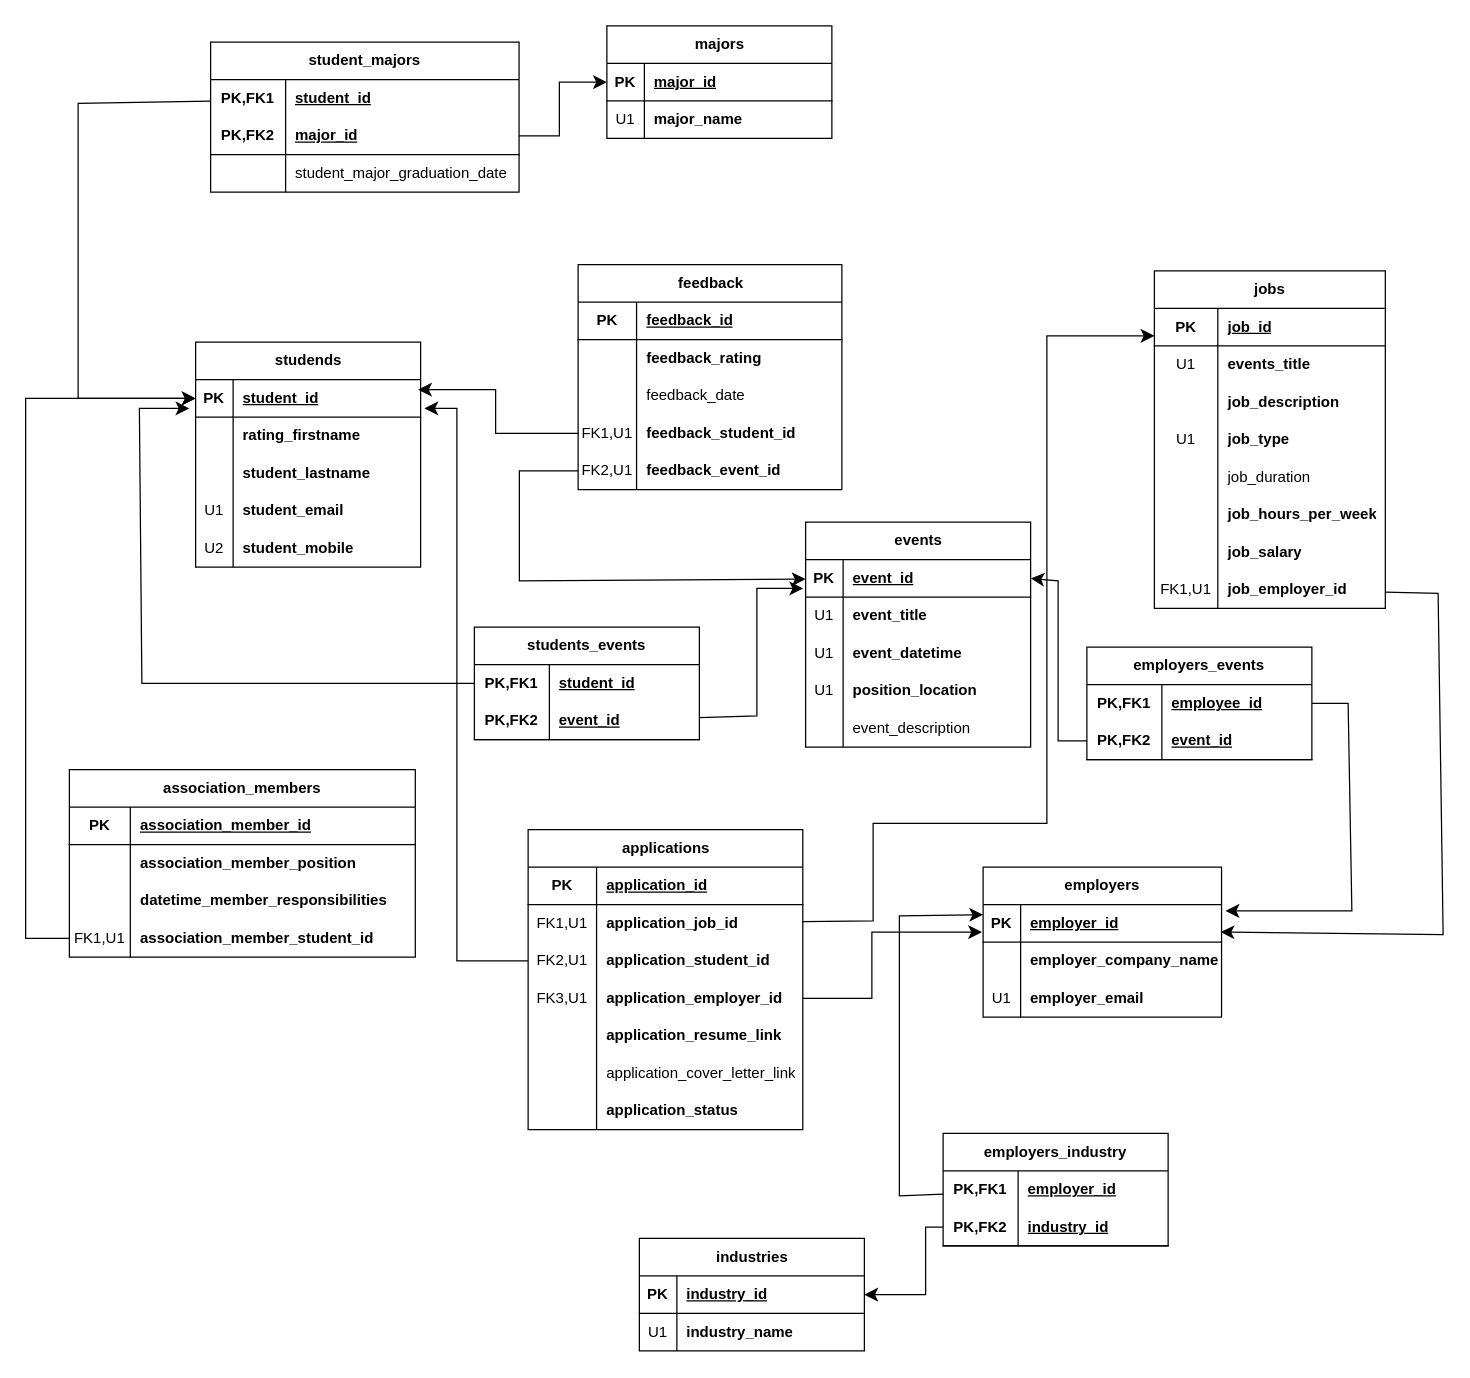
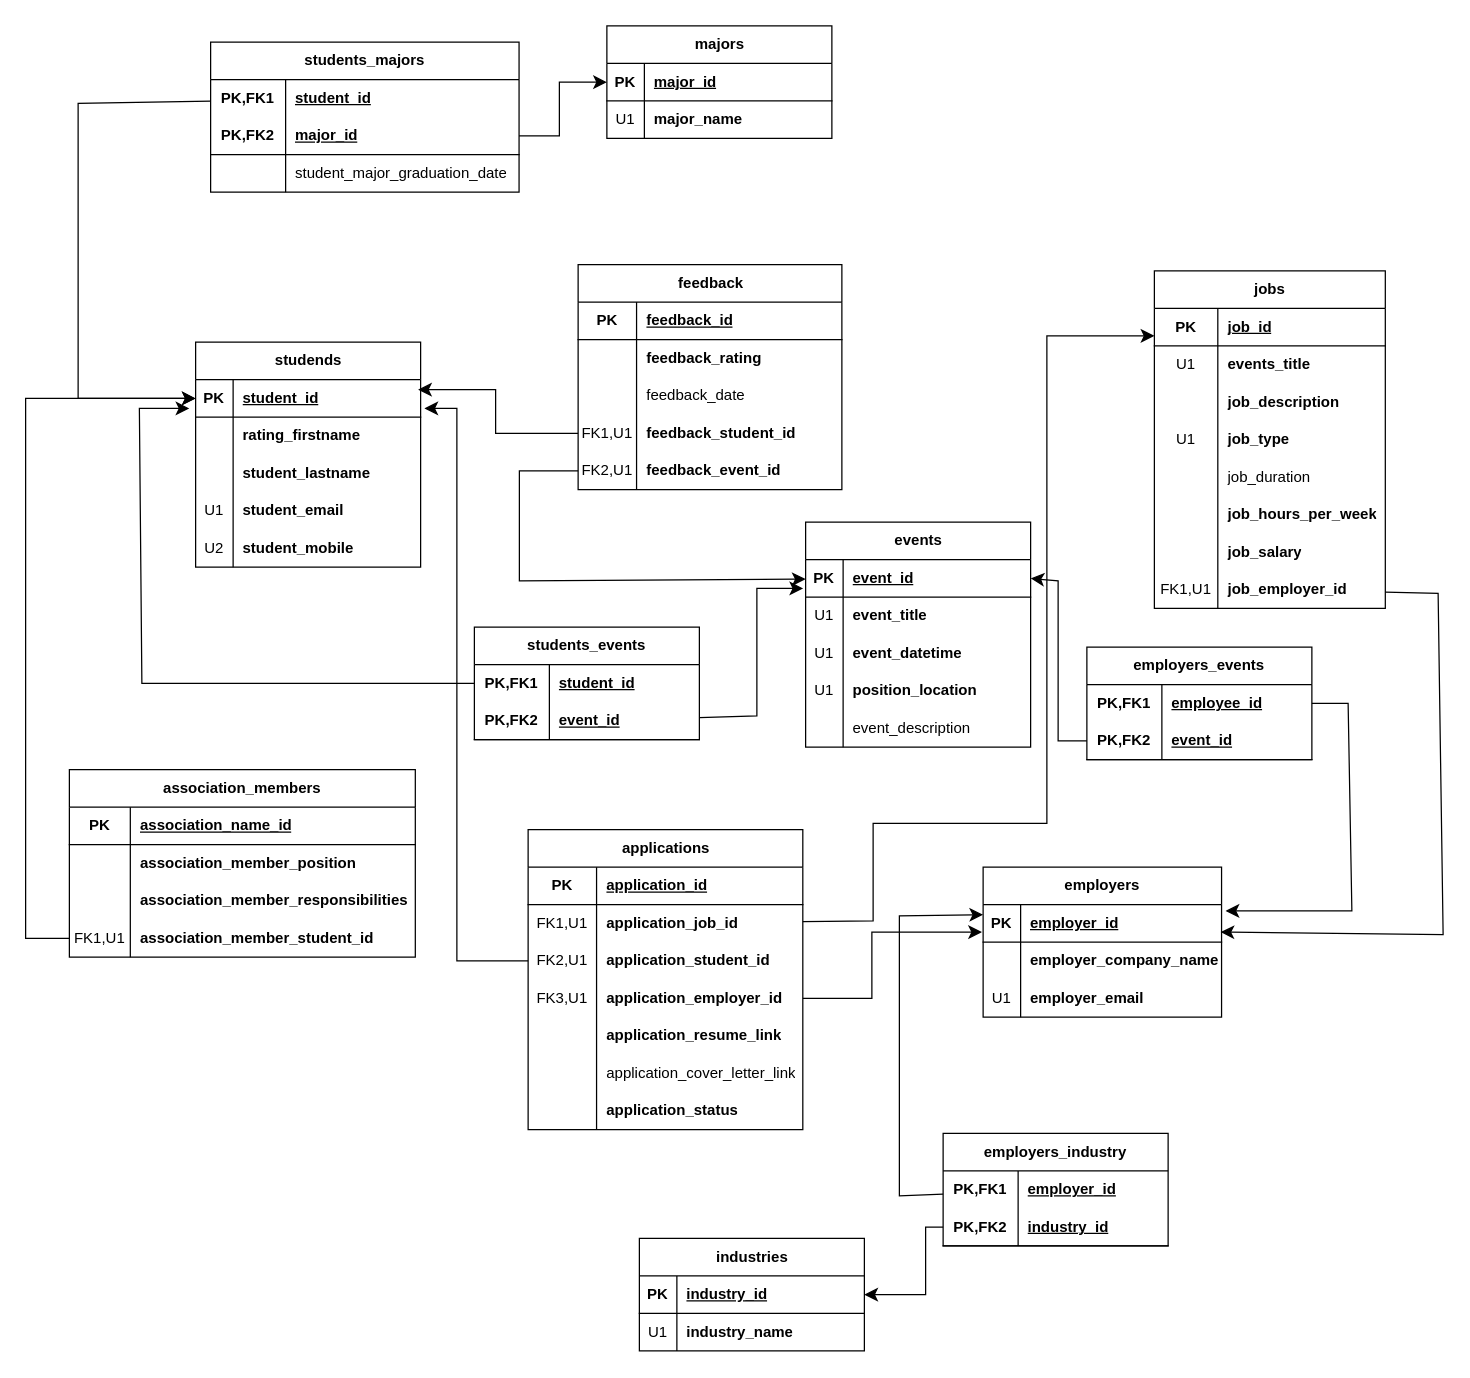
node "student_majors": label "student_majors" -> "students_majors"
node "association_member_id": label "association_member_id" -> "association_name_id"
node "datetime_member_responsibilities": label "datetime_member_responsibilities" -> "association_member_responsibilities"
